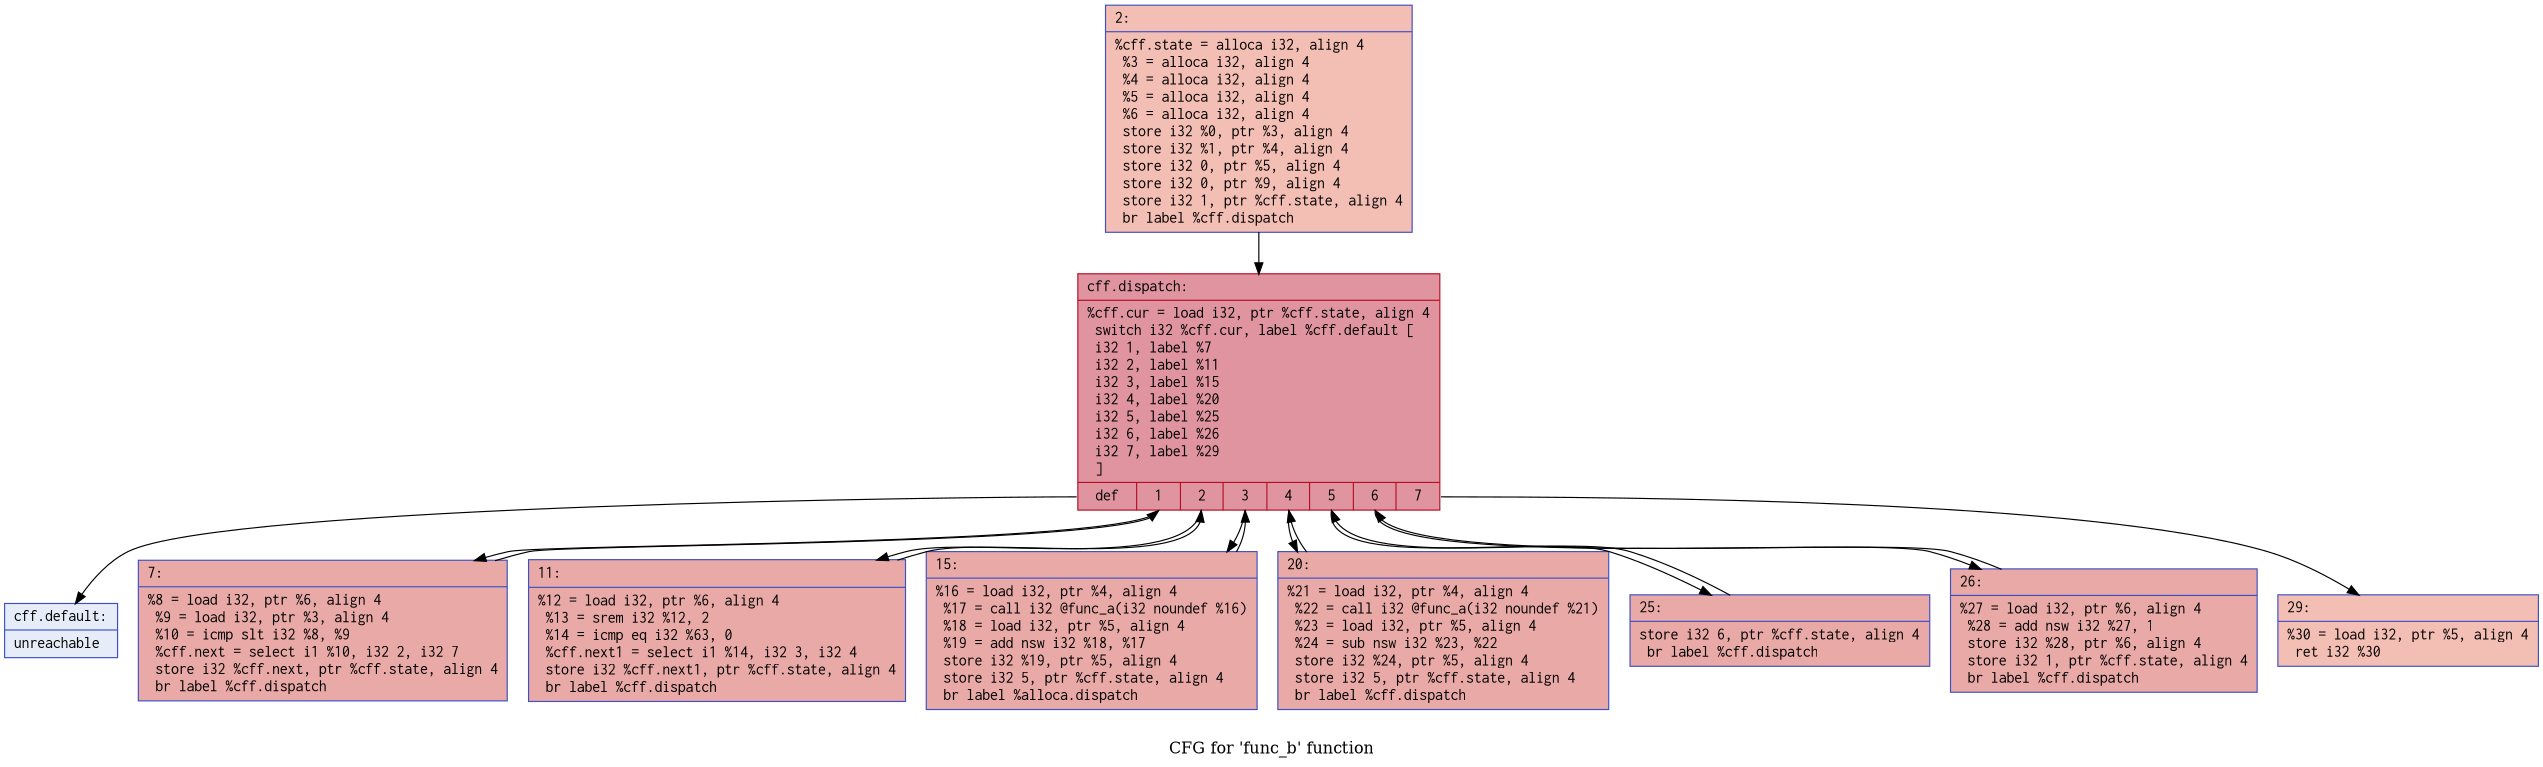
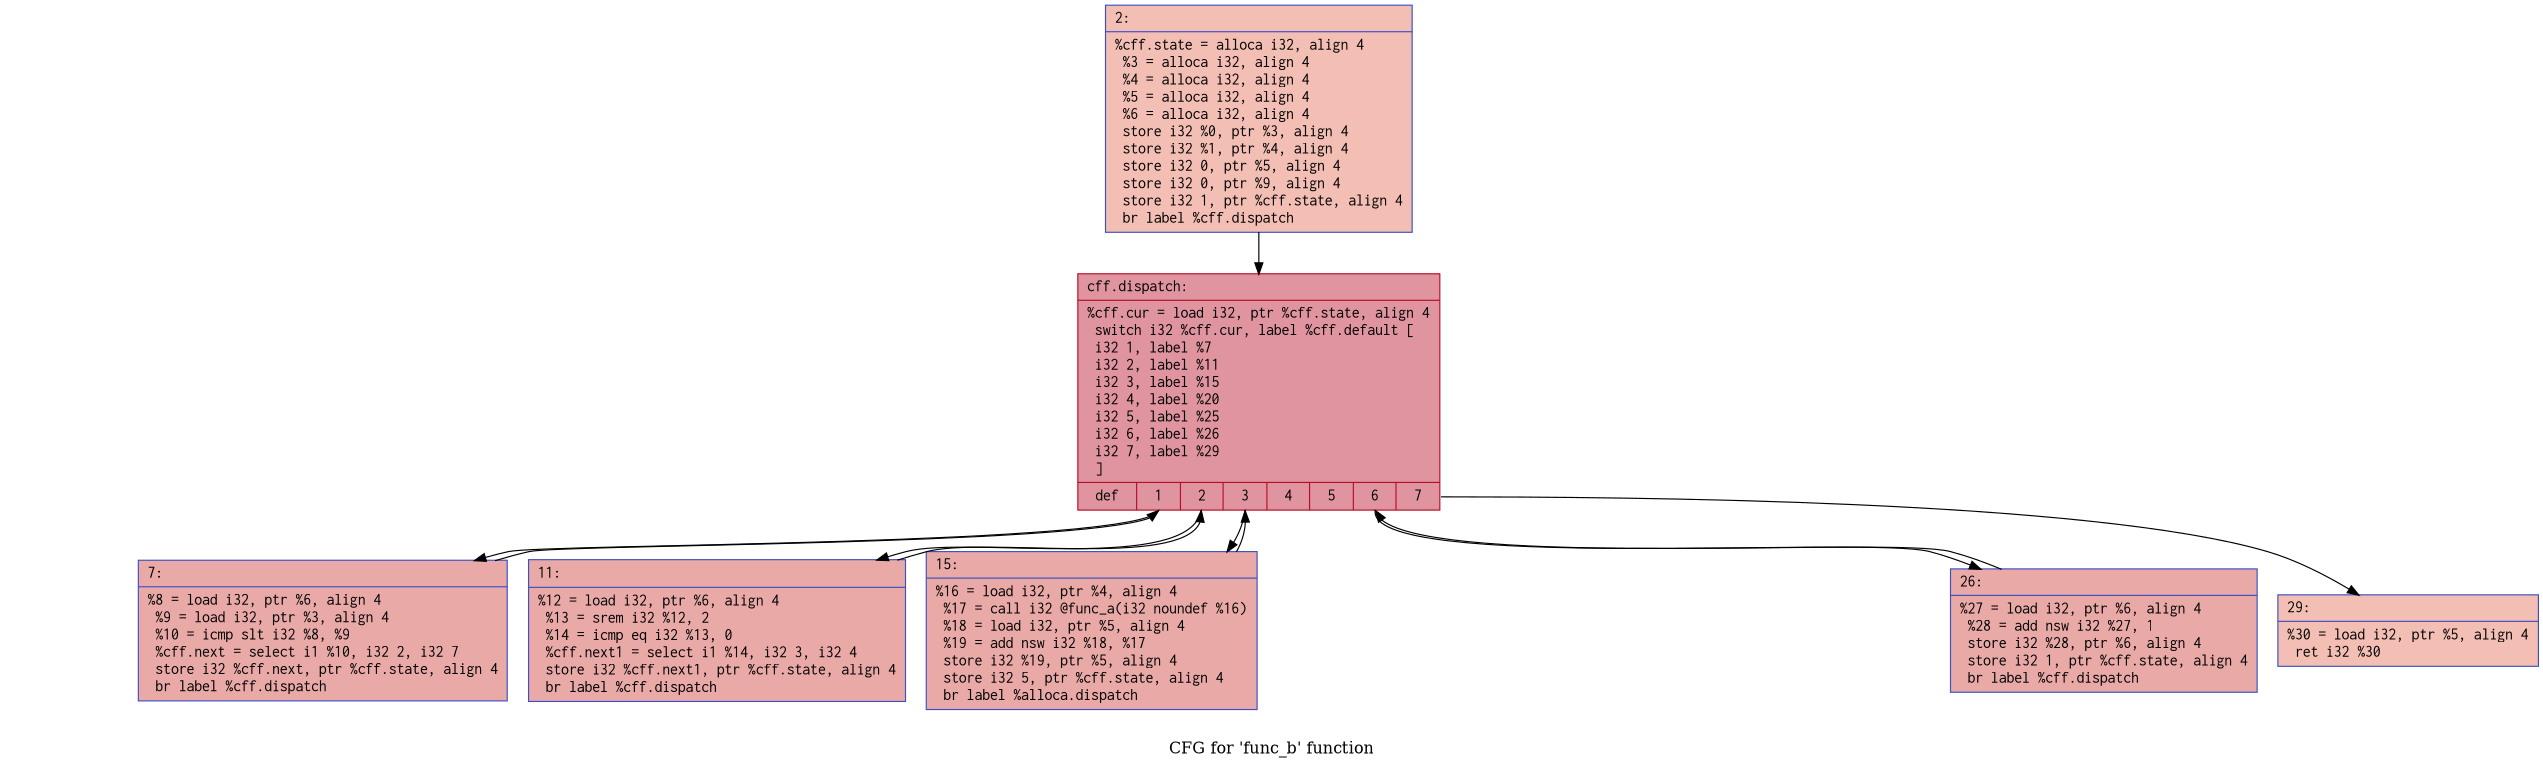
node "cff.default:": removed
node "20:": removed
node "25:": removed
node "11:": text "%14 = icmp eq i32 %63, 0" -> "%14 = icmp eq i32 %13, 0"
